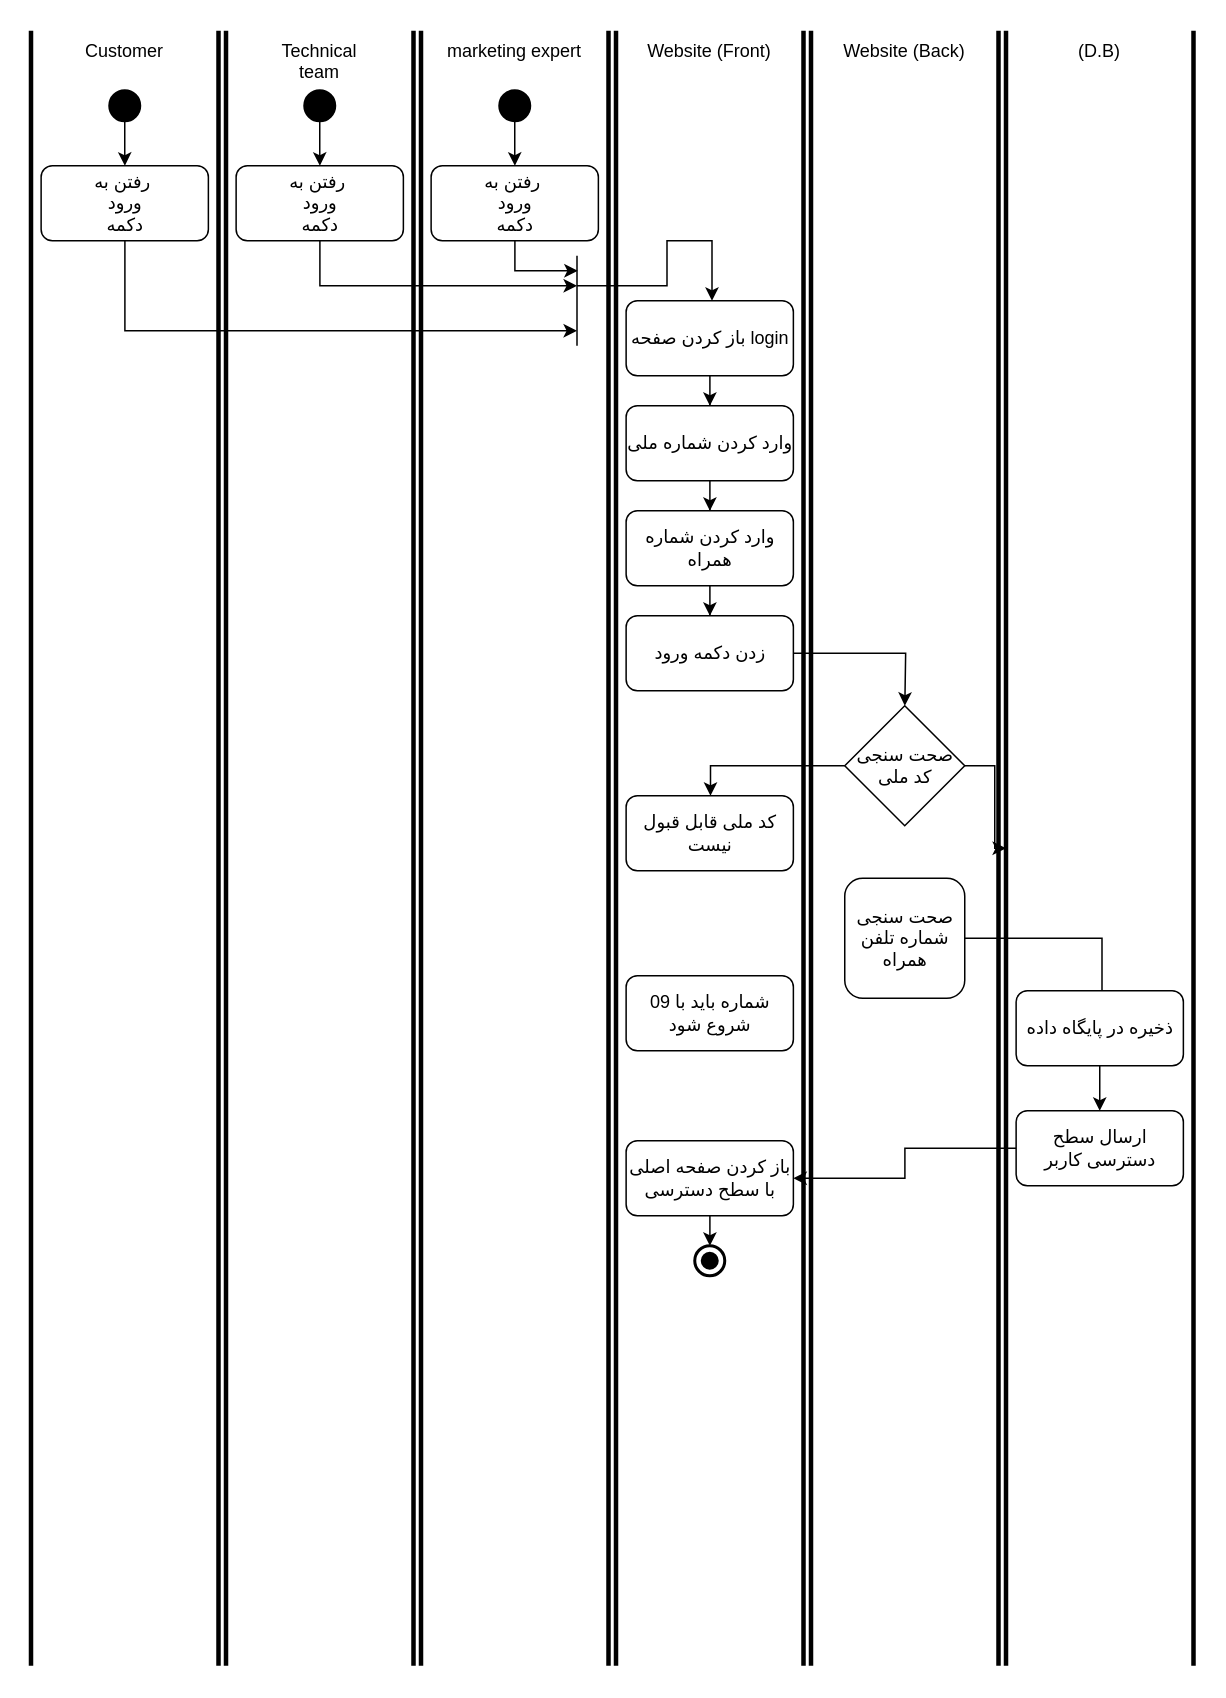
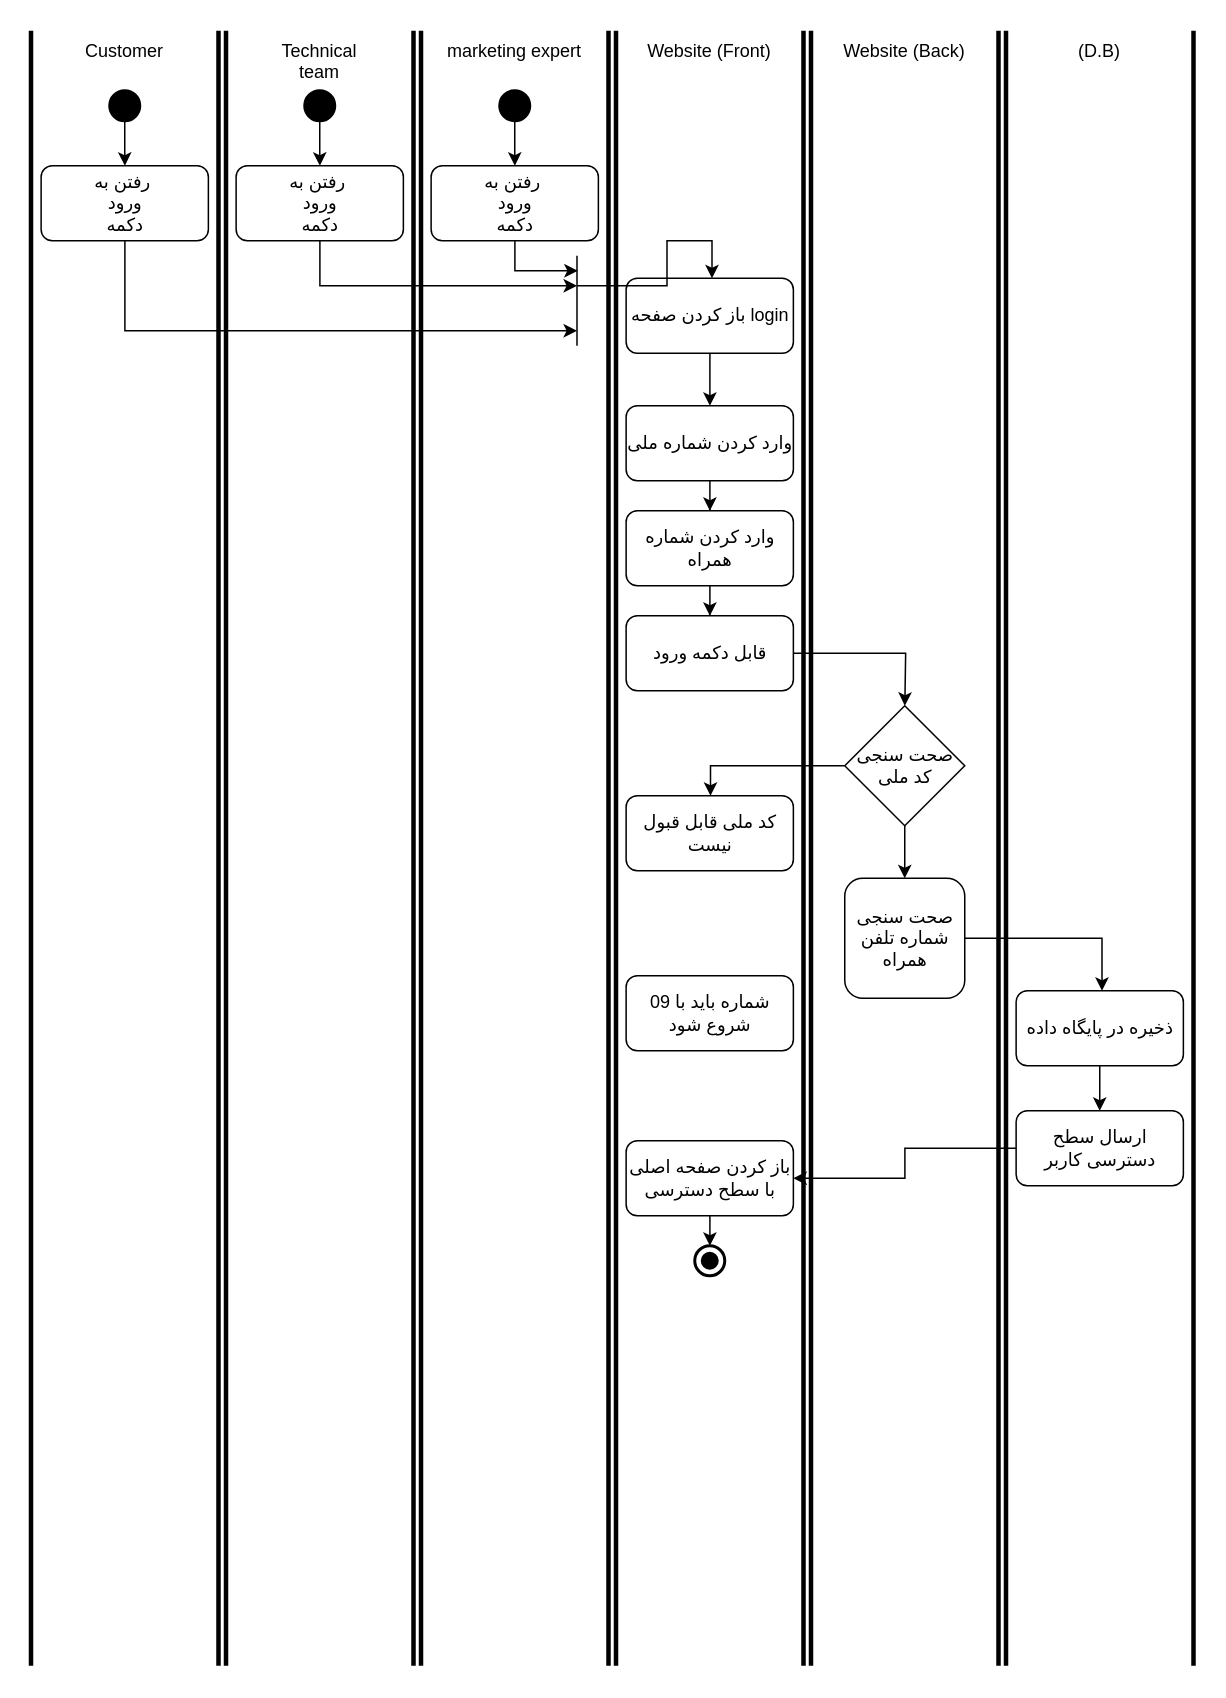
node "باز کردن صفحه login": moved (710, 338) -> (710, 316)
node "زدن دکمه ورود": label "زدن دکمه ورود" -> "قابل دکمه ورود"
edge "صحت سنجی کد ملی" -> "(D.B)": now "صحت سنجی کد ملی" -> "صحت سنجی شماره تلفن همراه"
edge "صحت سنجی شماره تلفن همراه" -- "ذخیره در پایگاه داده": arrowhead none -> classic
